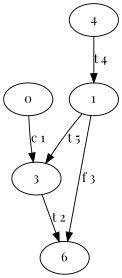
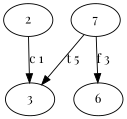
node "4": removed
node "0": label "0" -> "2"
node "1": label "1" -> "7"
edge "3" -> "6": removed, label "t 2"
